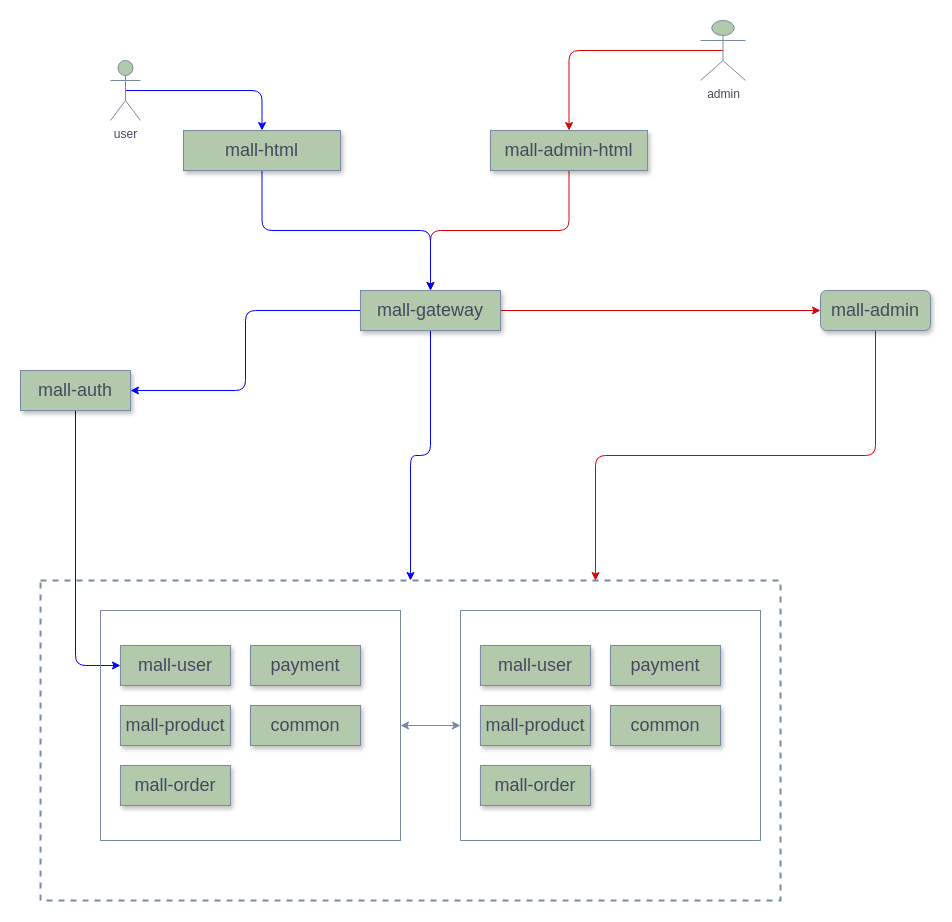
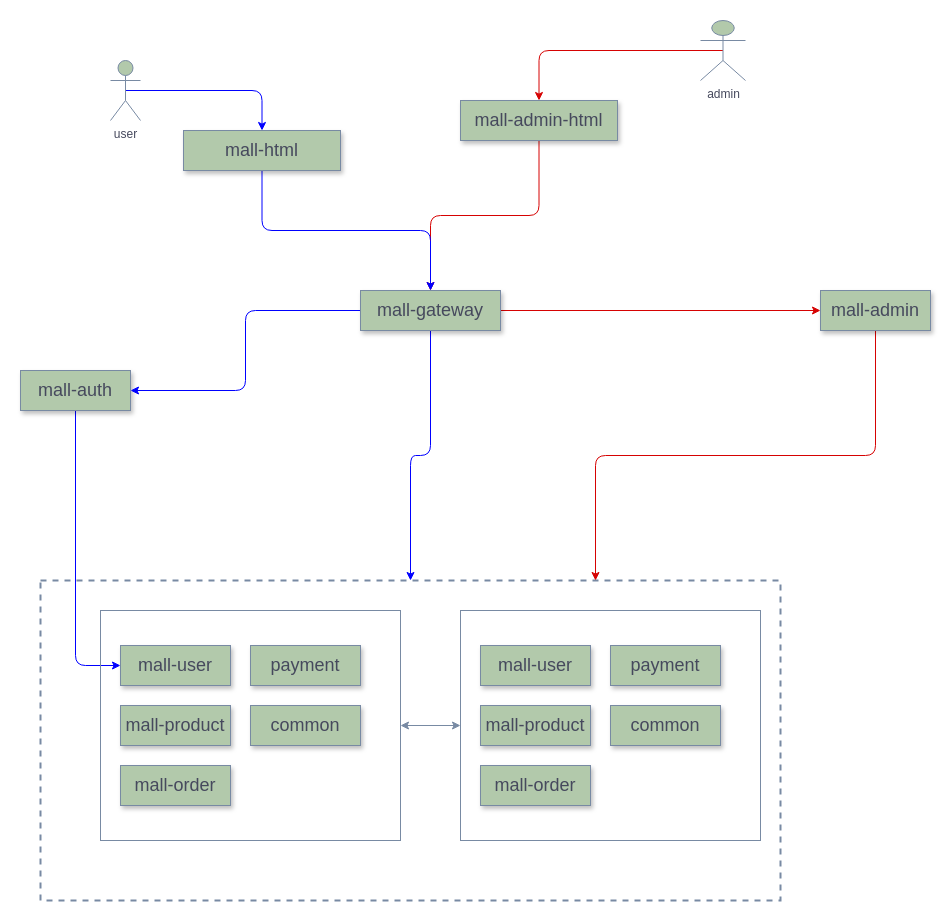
node "mall-admin-html": moved (569, 151) -> (539, 121)
node "mall-admin": shape rounded rectangle -> rectangle
